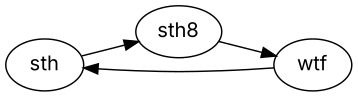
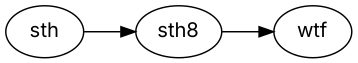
edge "wtf" -> "sth": removed
